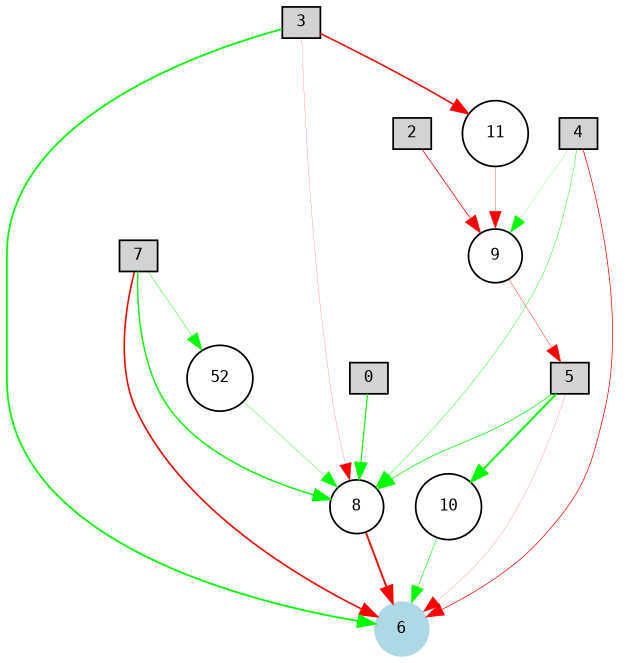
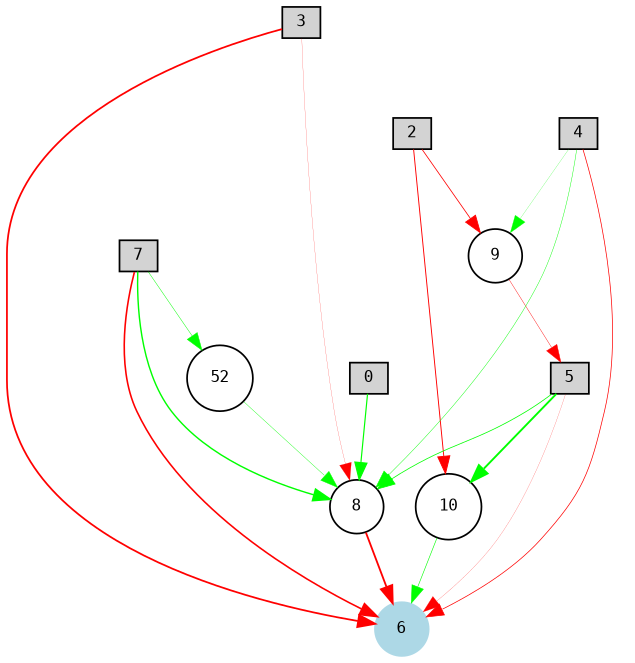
node "11": removed
edge "2" -> "10": added
edge "3" -> "6": color green -> red
